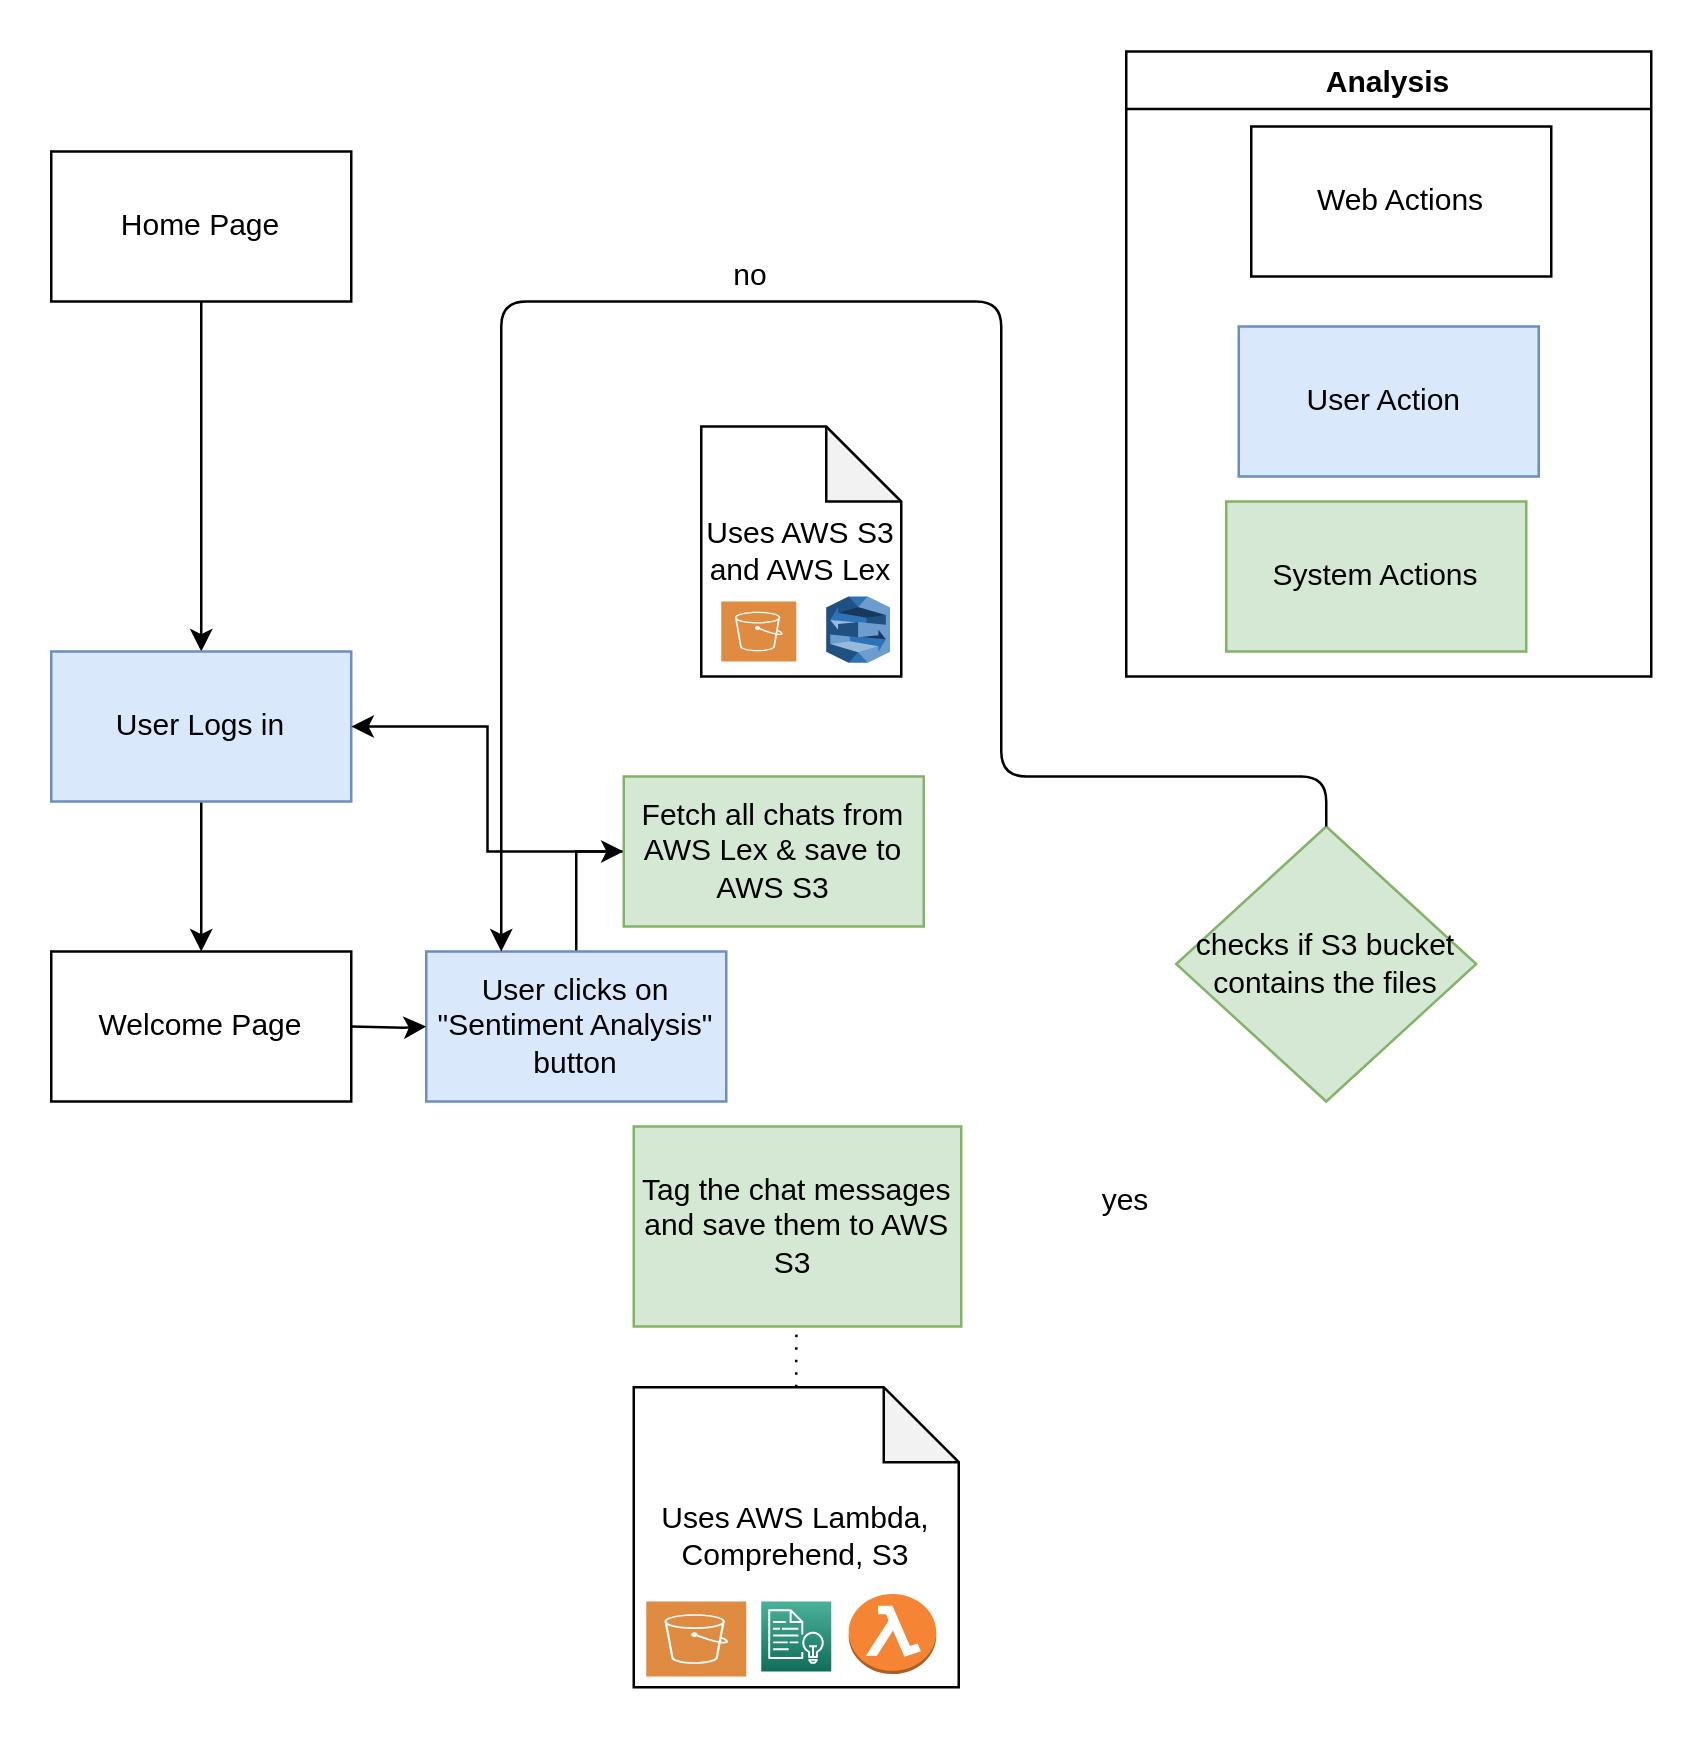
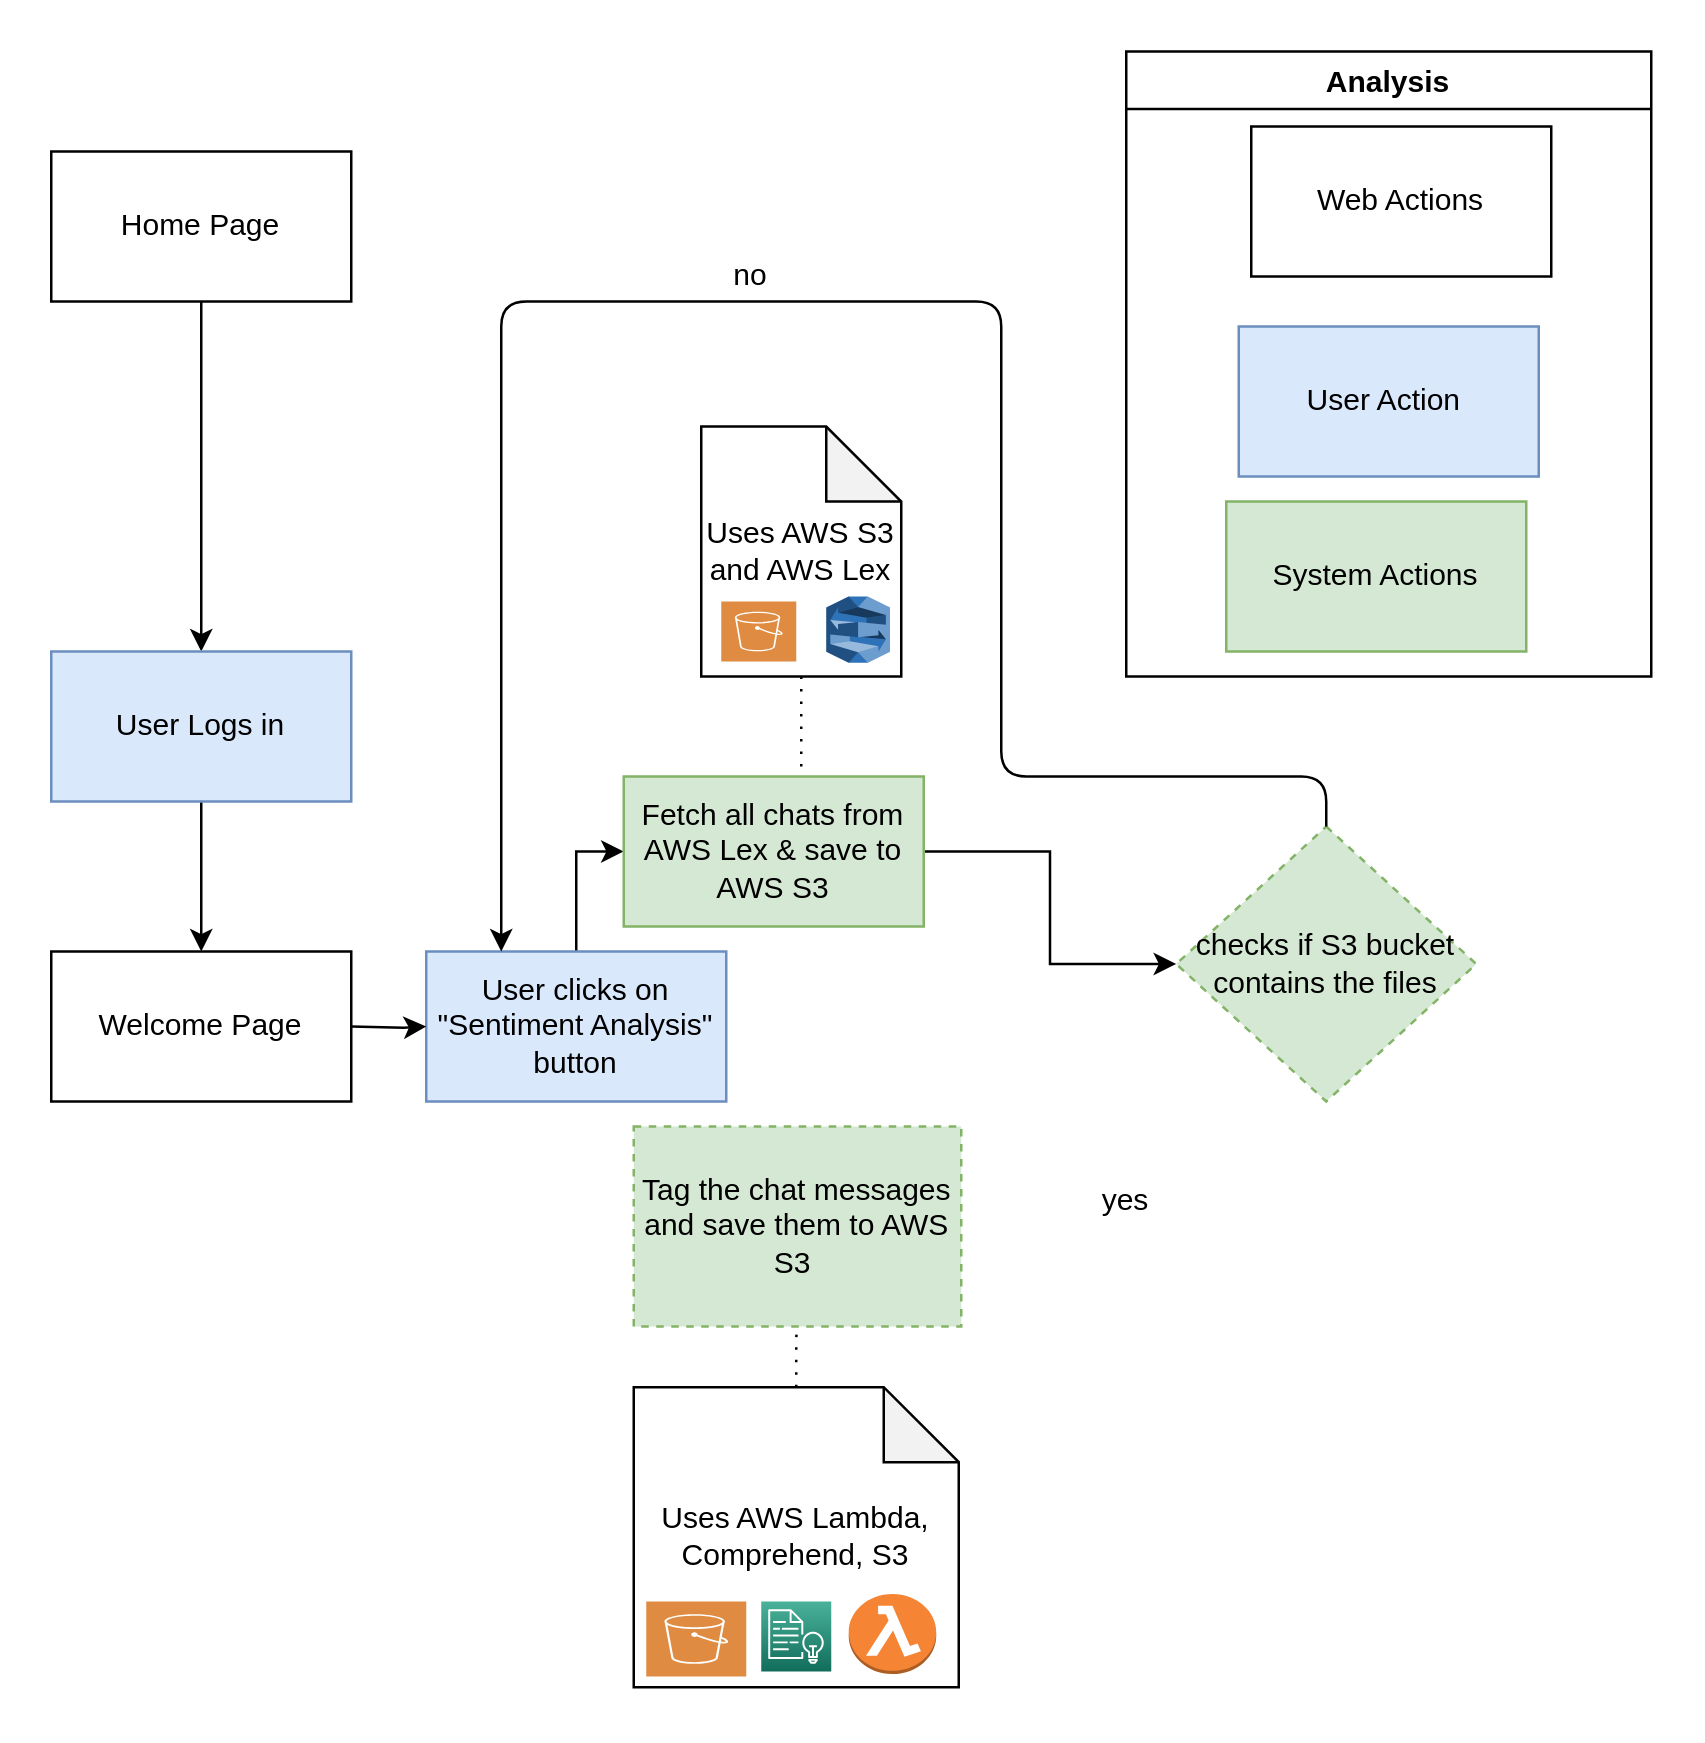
edge "Uses AWS S3 and AWS Lex" -- "Fetch all chats from AWS Lex & save to AWS S3": added
edge "Fetch all chats from AWS Lex & save to AWS S3" -> "User Logs in": now "Fetch all chats from AWS Lex & save to AWS S3" -> "checks if S3 bucket contains the files"
node "checks if S3 bucket contains the files": style solid -> dashed
node "Tag the chat messages and save them to AWS S3": style solid -> dashed
